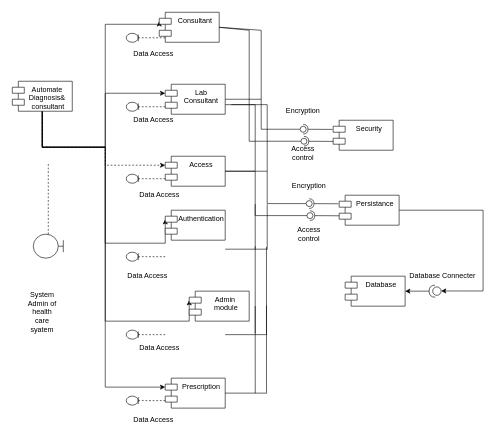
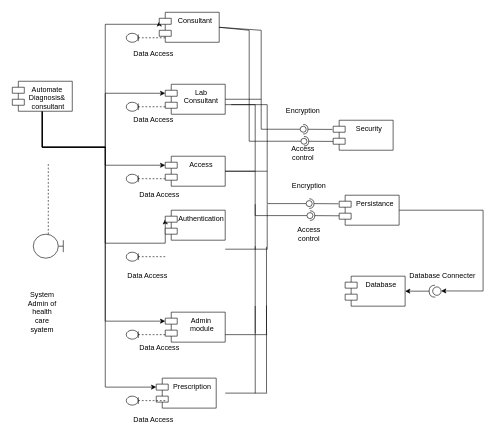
edge "Automate Diagnosis& consultant" -> "Access": style dashed -> solid
node "Admin module": moved (219, 306) -> (195, 327)
node "Prescription": moved (195, 393) -> (186, 393)
